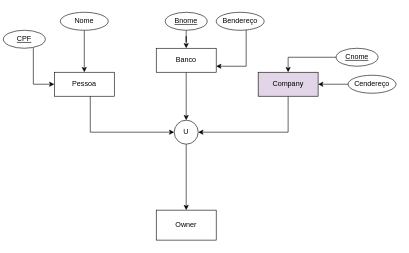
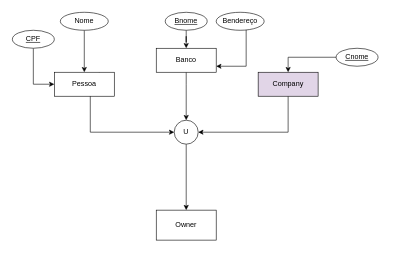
node "CPF": moved (24, 39) -> (33, 39)
edge "Cendereço" -> "Company": removed
node "Cendereço": removed
